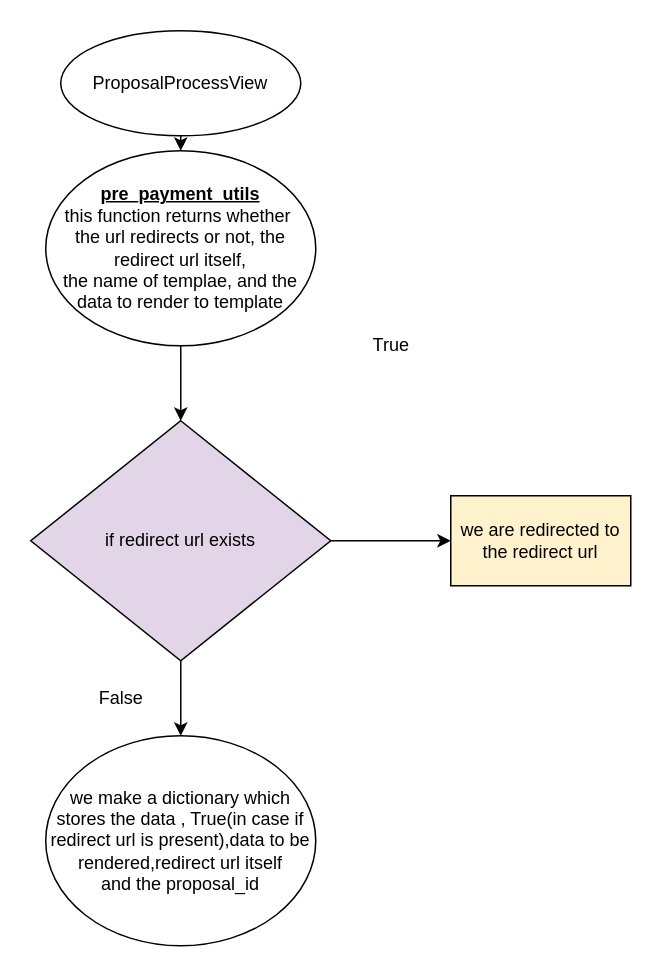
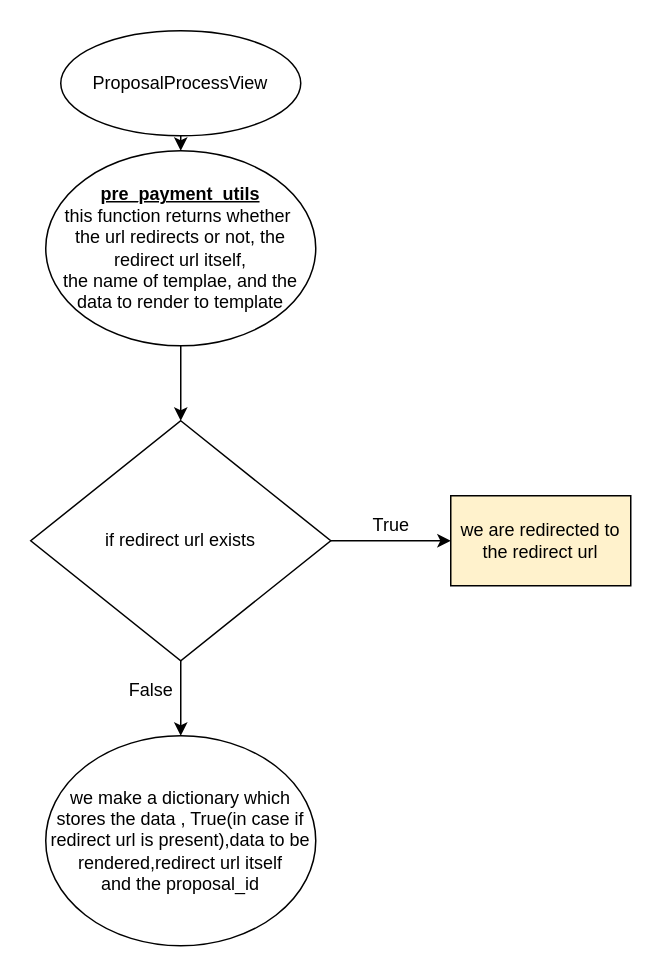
node "True": moved (391, 346) -> (391, 526)
node "if redirect url exists": fillcolor #e1d5e7 -> #ffffff
node "False": moved (121, 698) -> (151, 691)
